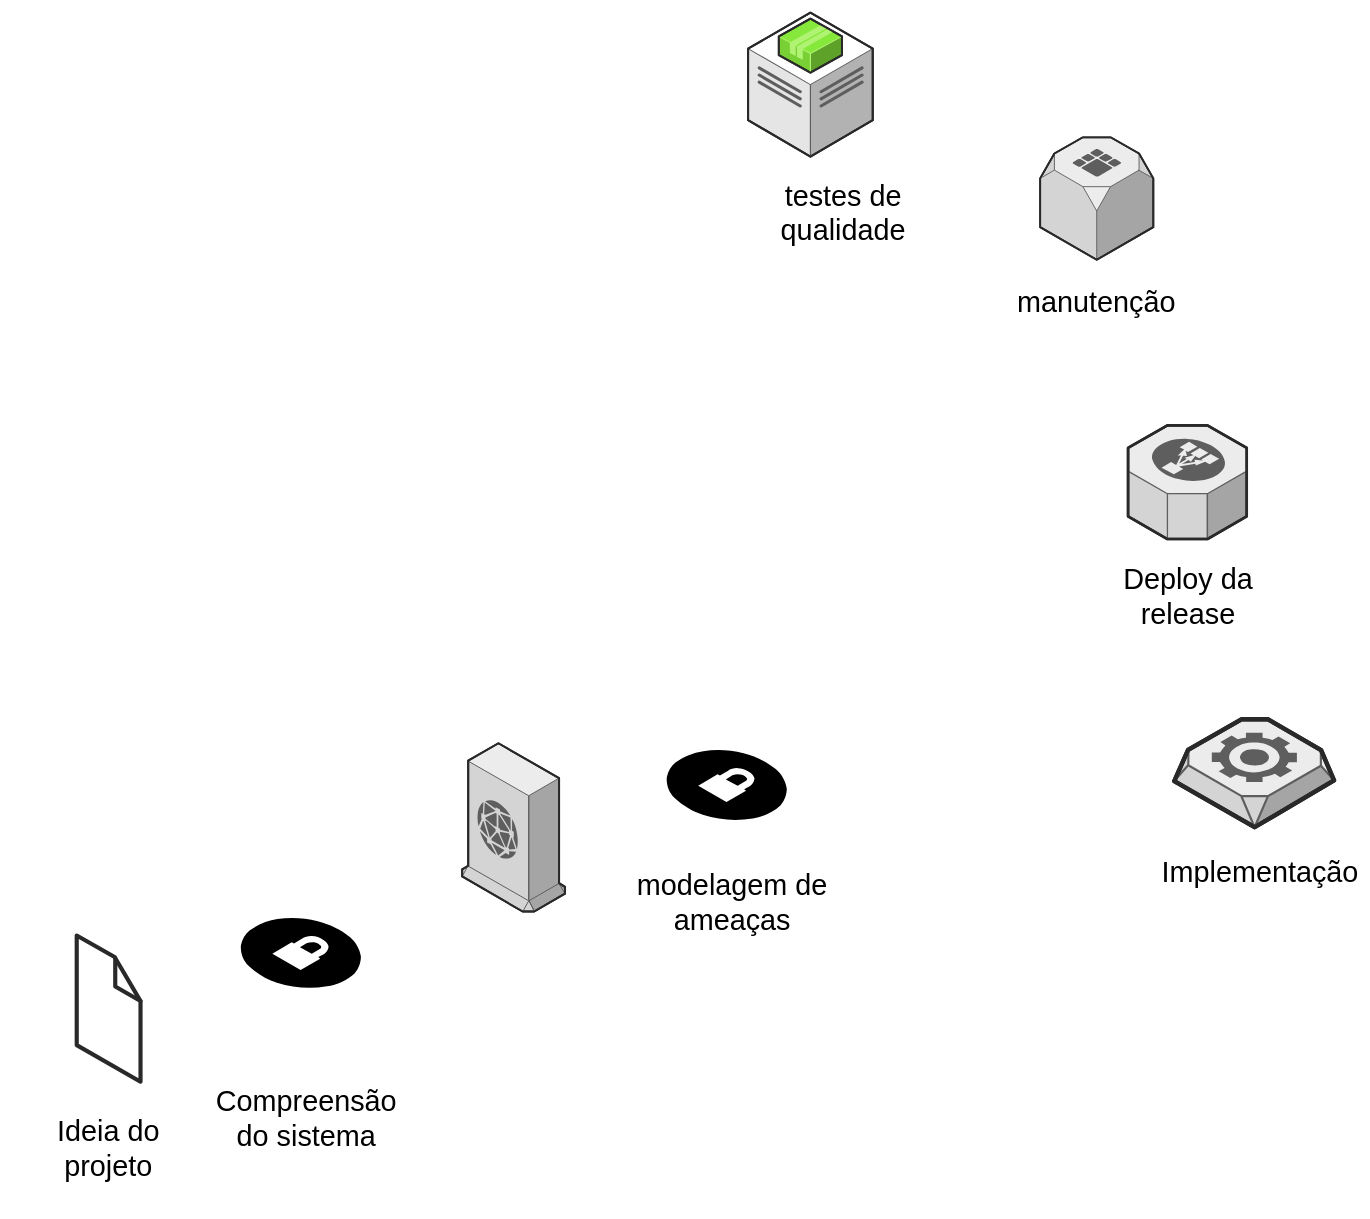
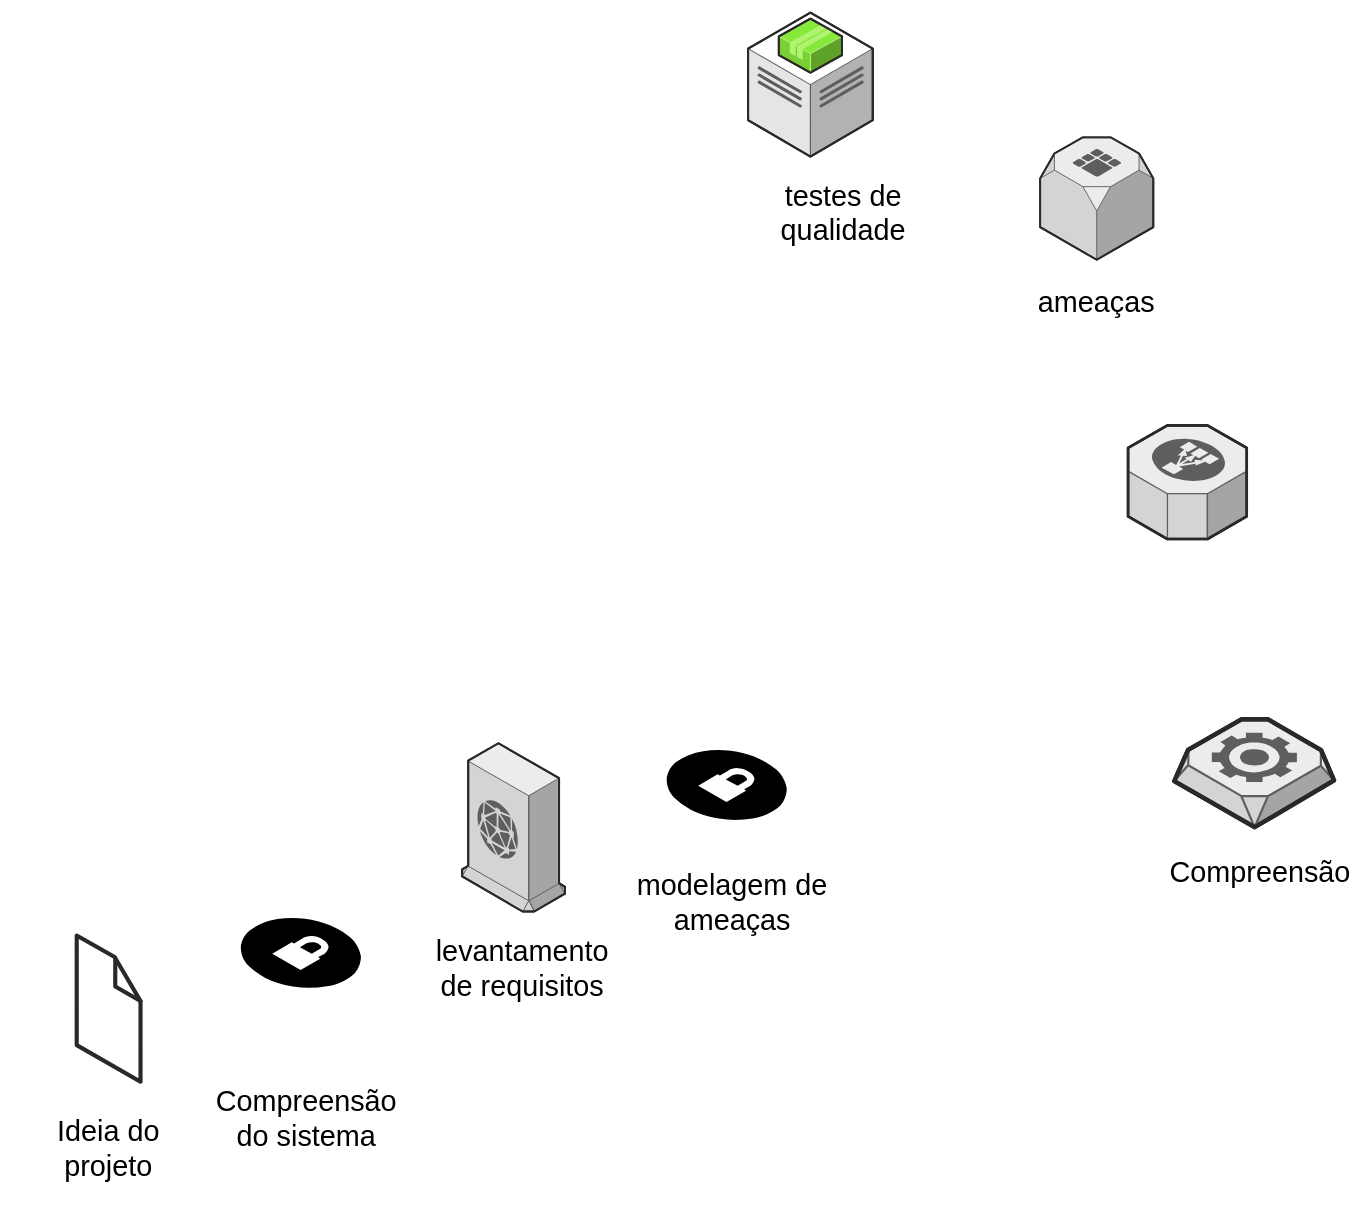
node "manutenção": label "manutenção" -> "ameaças"
node "Deploy da release": removed
node "Implementação": label "Implementação" -> "Compreensão"
node "levantamento de requisitos": added
